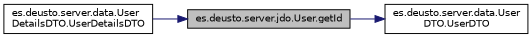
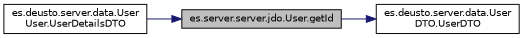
node "es.deusto.server.data.User DetailsDTO.UserDetailsDTO": label "es.deusto.server.data.User DetailsDTO.UserDetailsDTO" -> "es.deusto.server.data.User User.UserDetailsDTO"
node "es.deusto.server.jdo.User.getId": label "es.deusto.server.jdo.User.getId" -> "es.server.server.jdo.User.getId"
